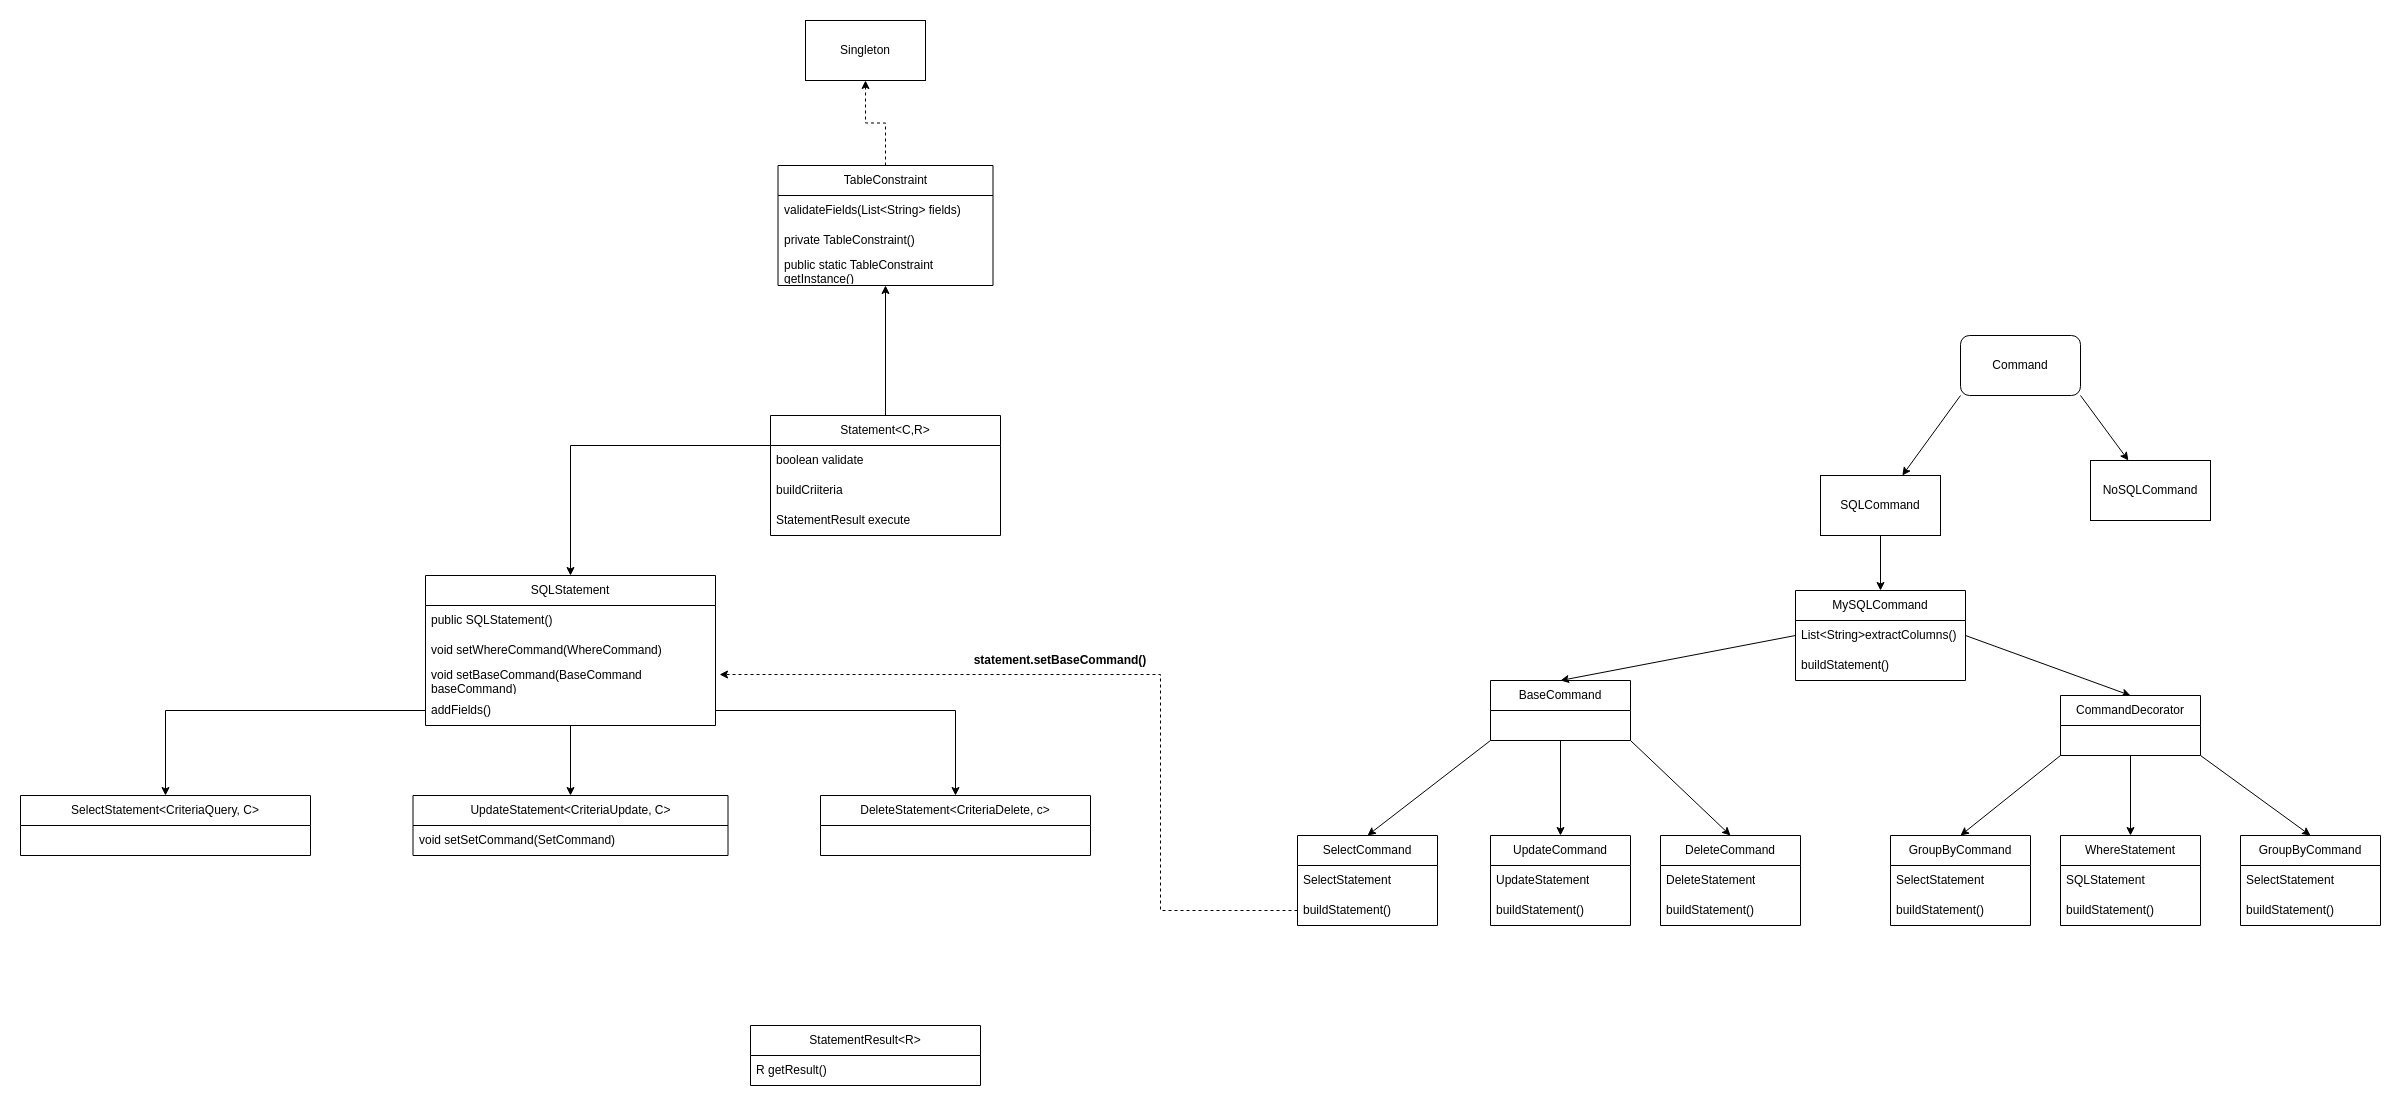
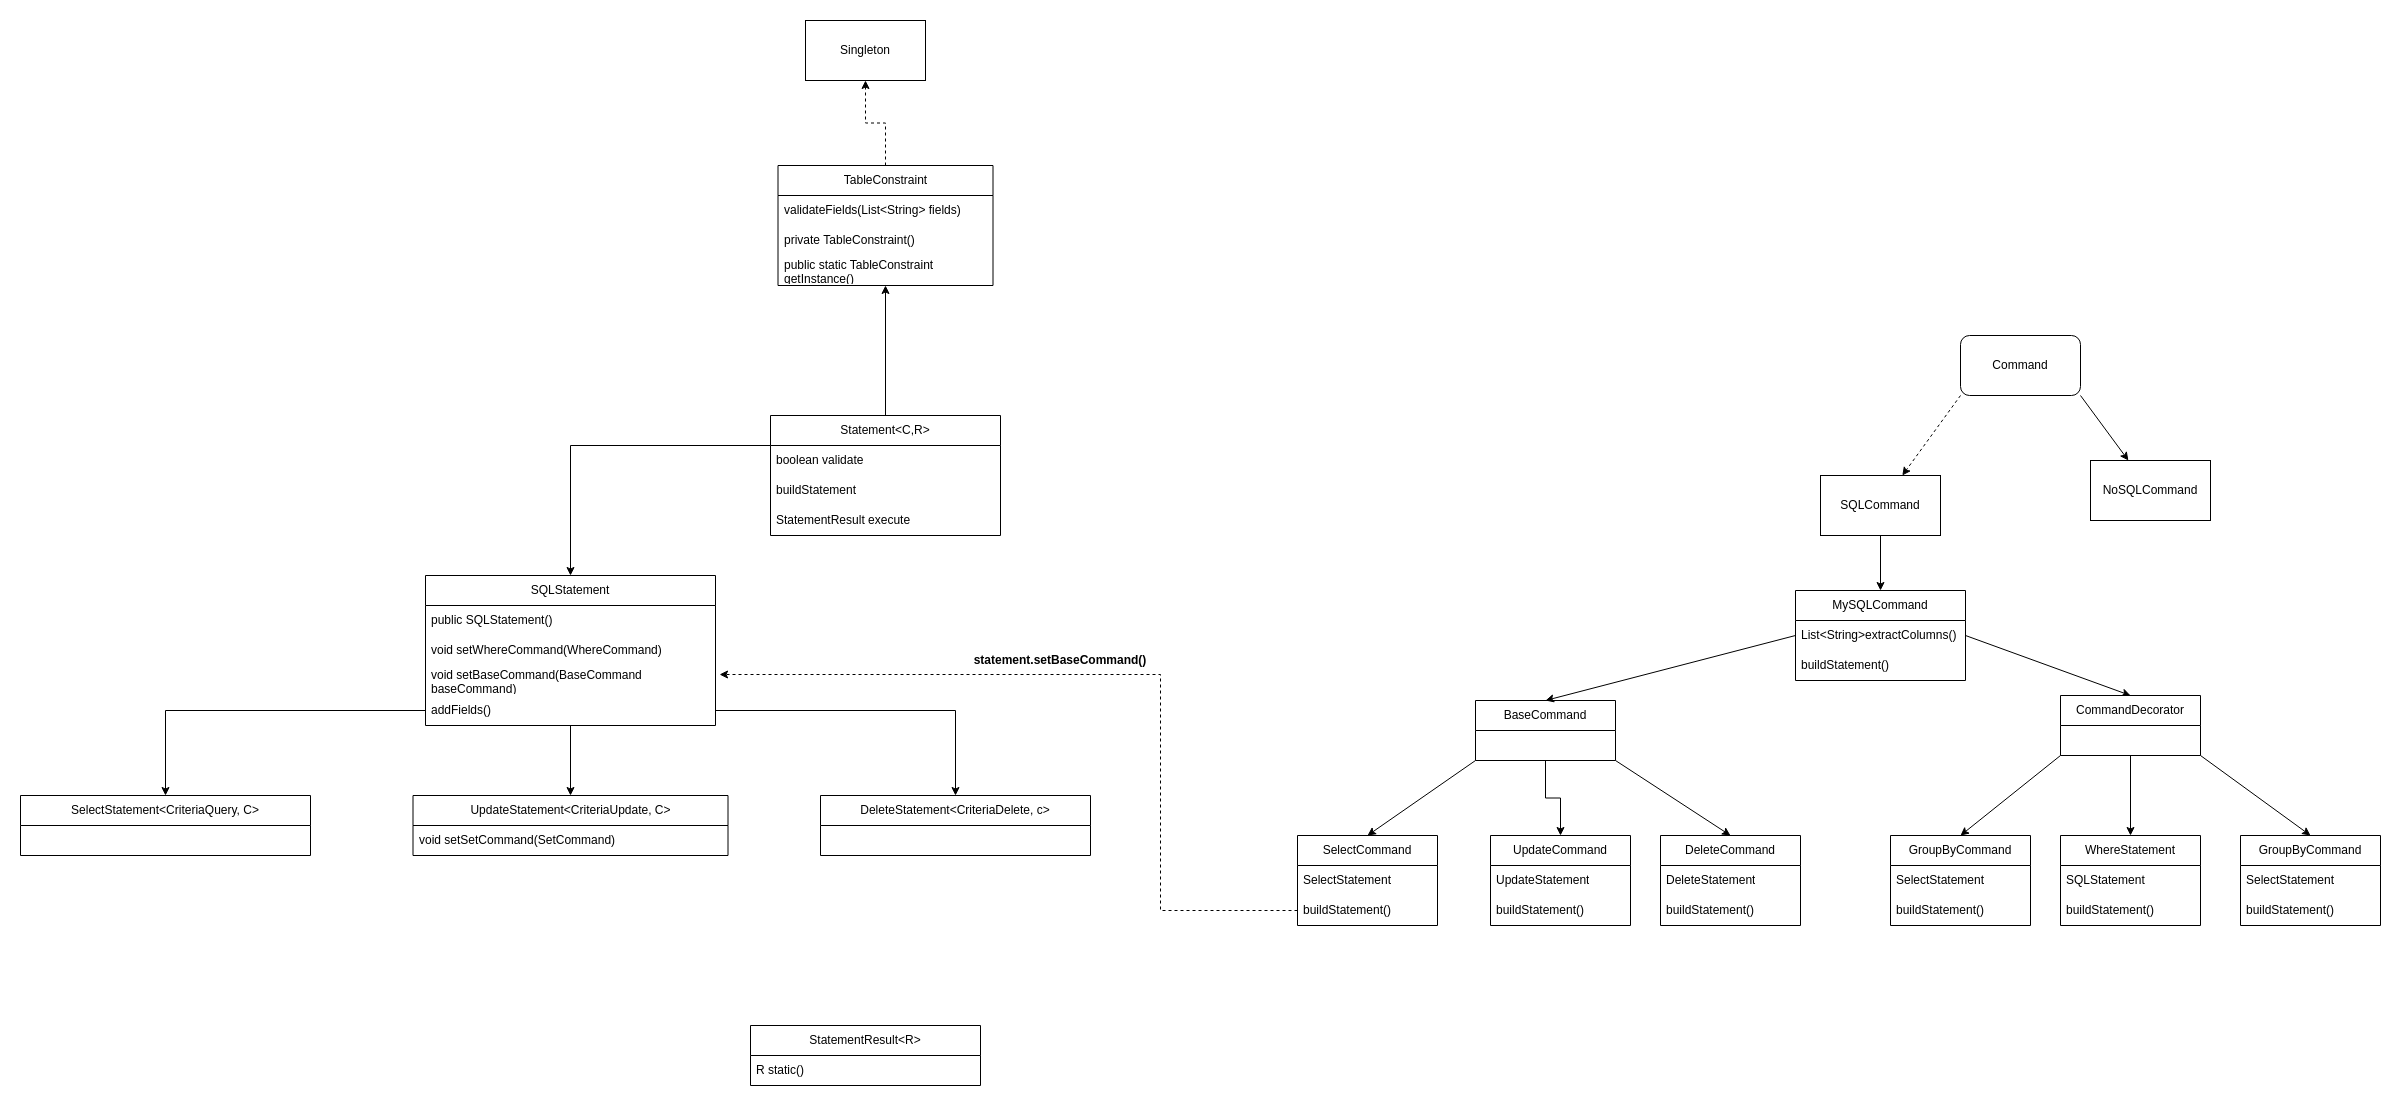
edge "Command" -> "SQLCommand": style solid -> dashed
node "buildCriiteria": label "buildCriiteria" -> "buildStatement"
node "BaseCommand": moved (1561, 711) -> (1546, 731)
node "R getResult()": label "R getResult()" -> "R static()"
